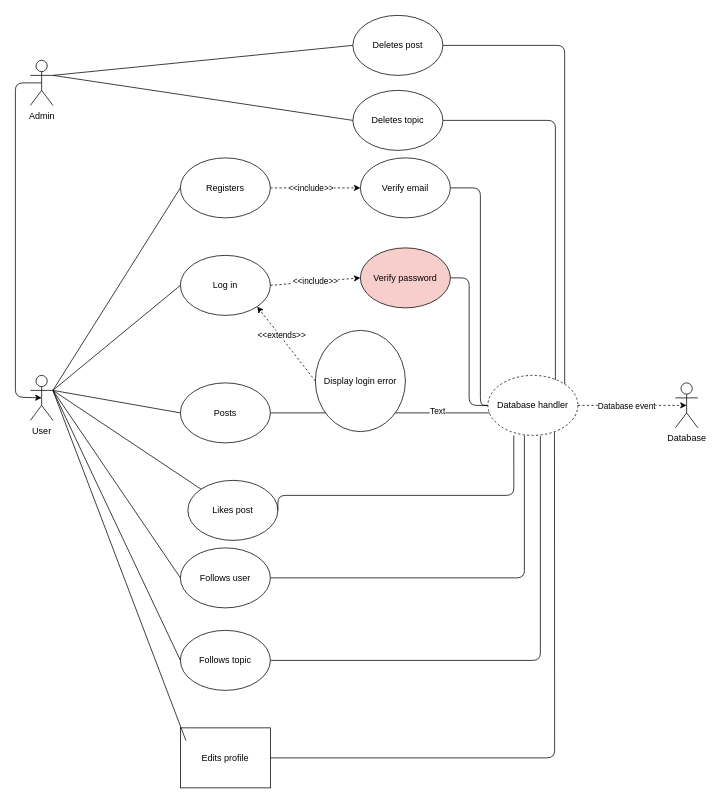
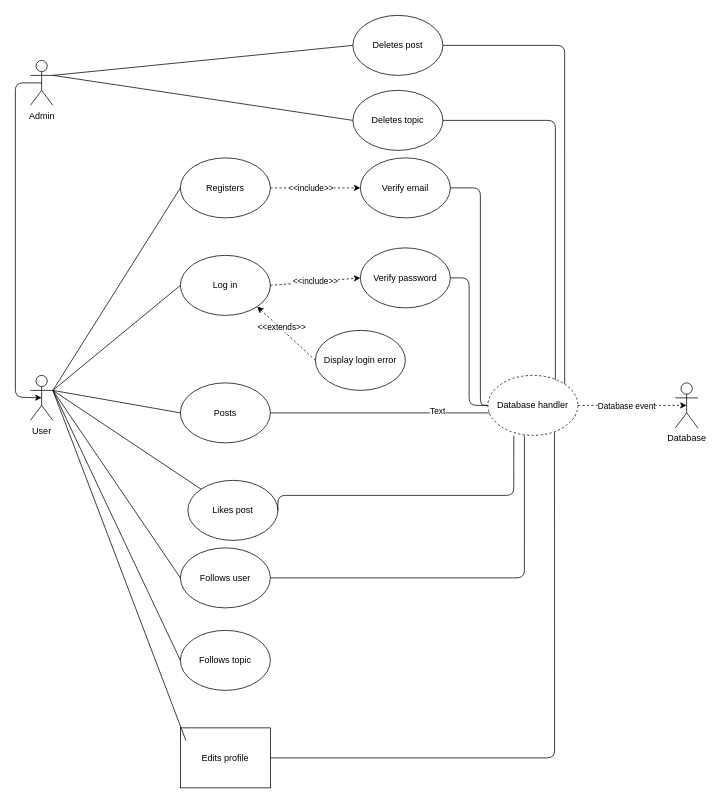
node "Verify password": fillcolor #f8cecc -> #ffffff
node "Display login error": size 90x101 -> 90x60
edge "Database handler" -- "Follows topic": removed
